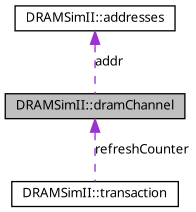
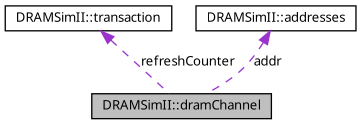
edge "DRAMSimII::transaction" -> "DRAMSimII::dramChannel": reversed
